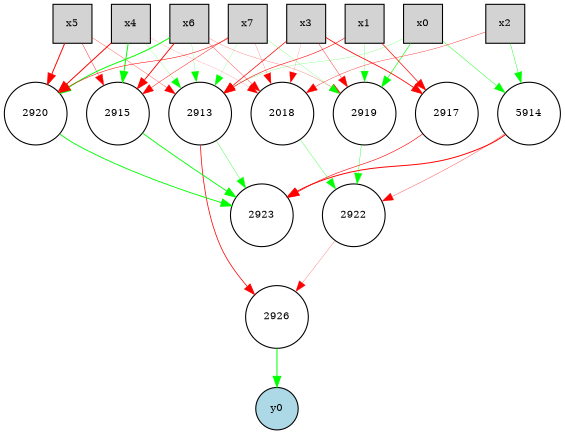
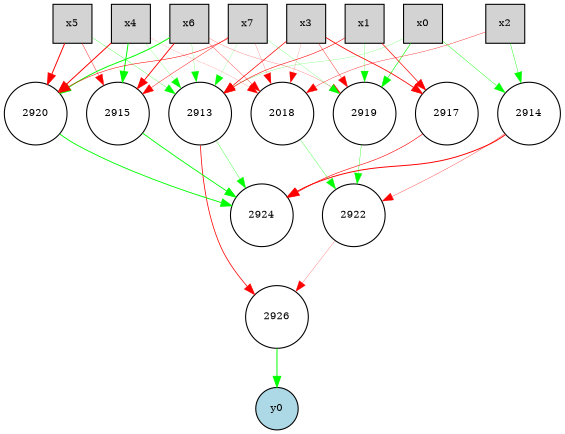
edge "x5" -> "2913": color red -> green
node "5914": label "5914" -> "2914"
node "2923": label "2923" -> "2924"
